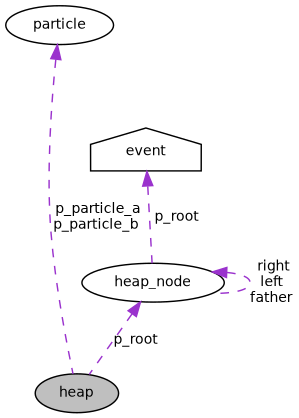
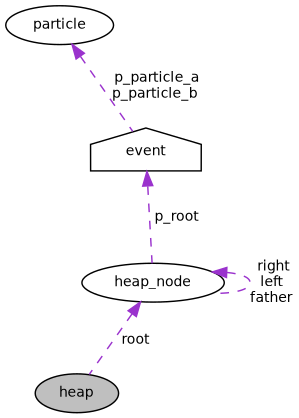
edge "heap" -> "particle": now "event" -> "particle"
edge "heap" -> "heap_node": label " p_root" -> " root"
